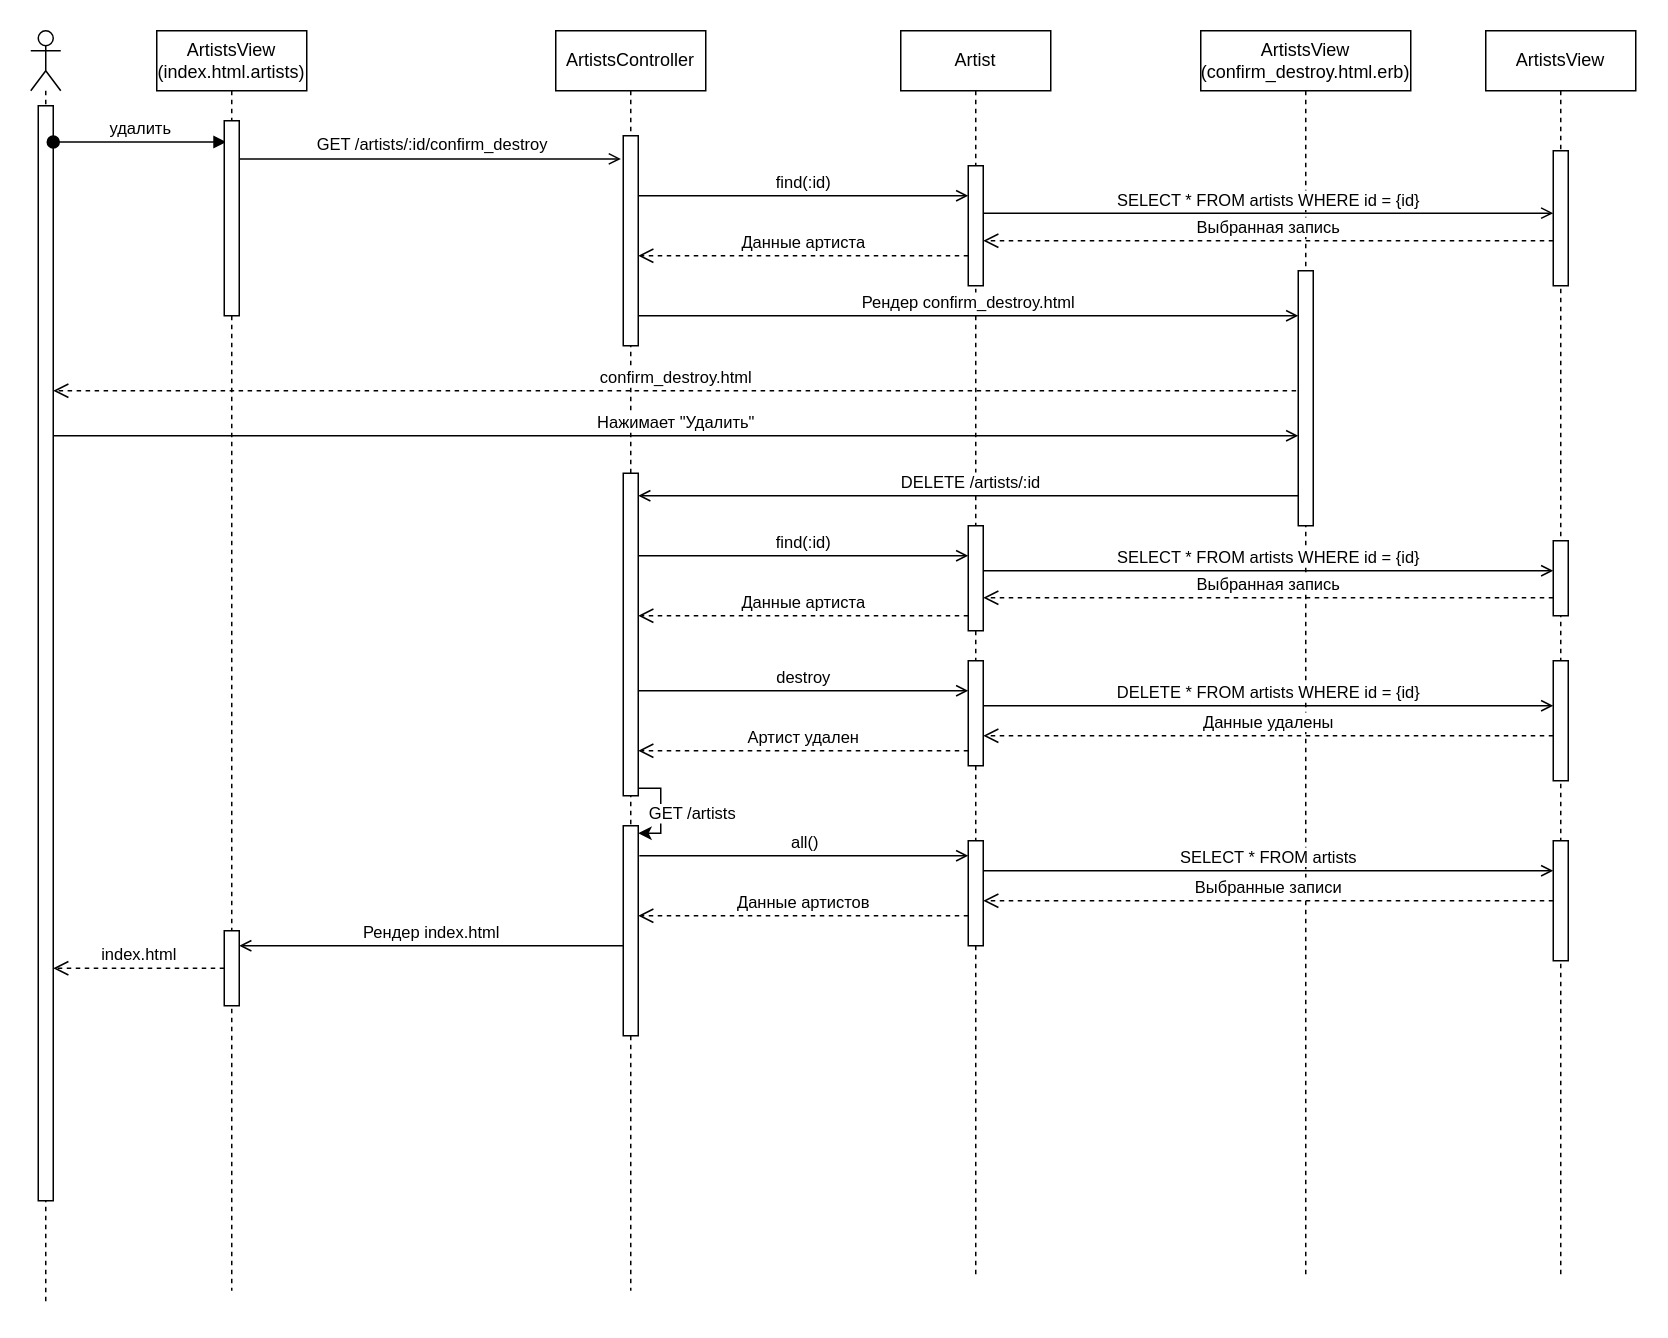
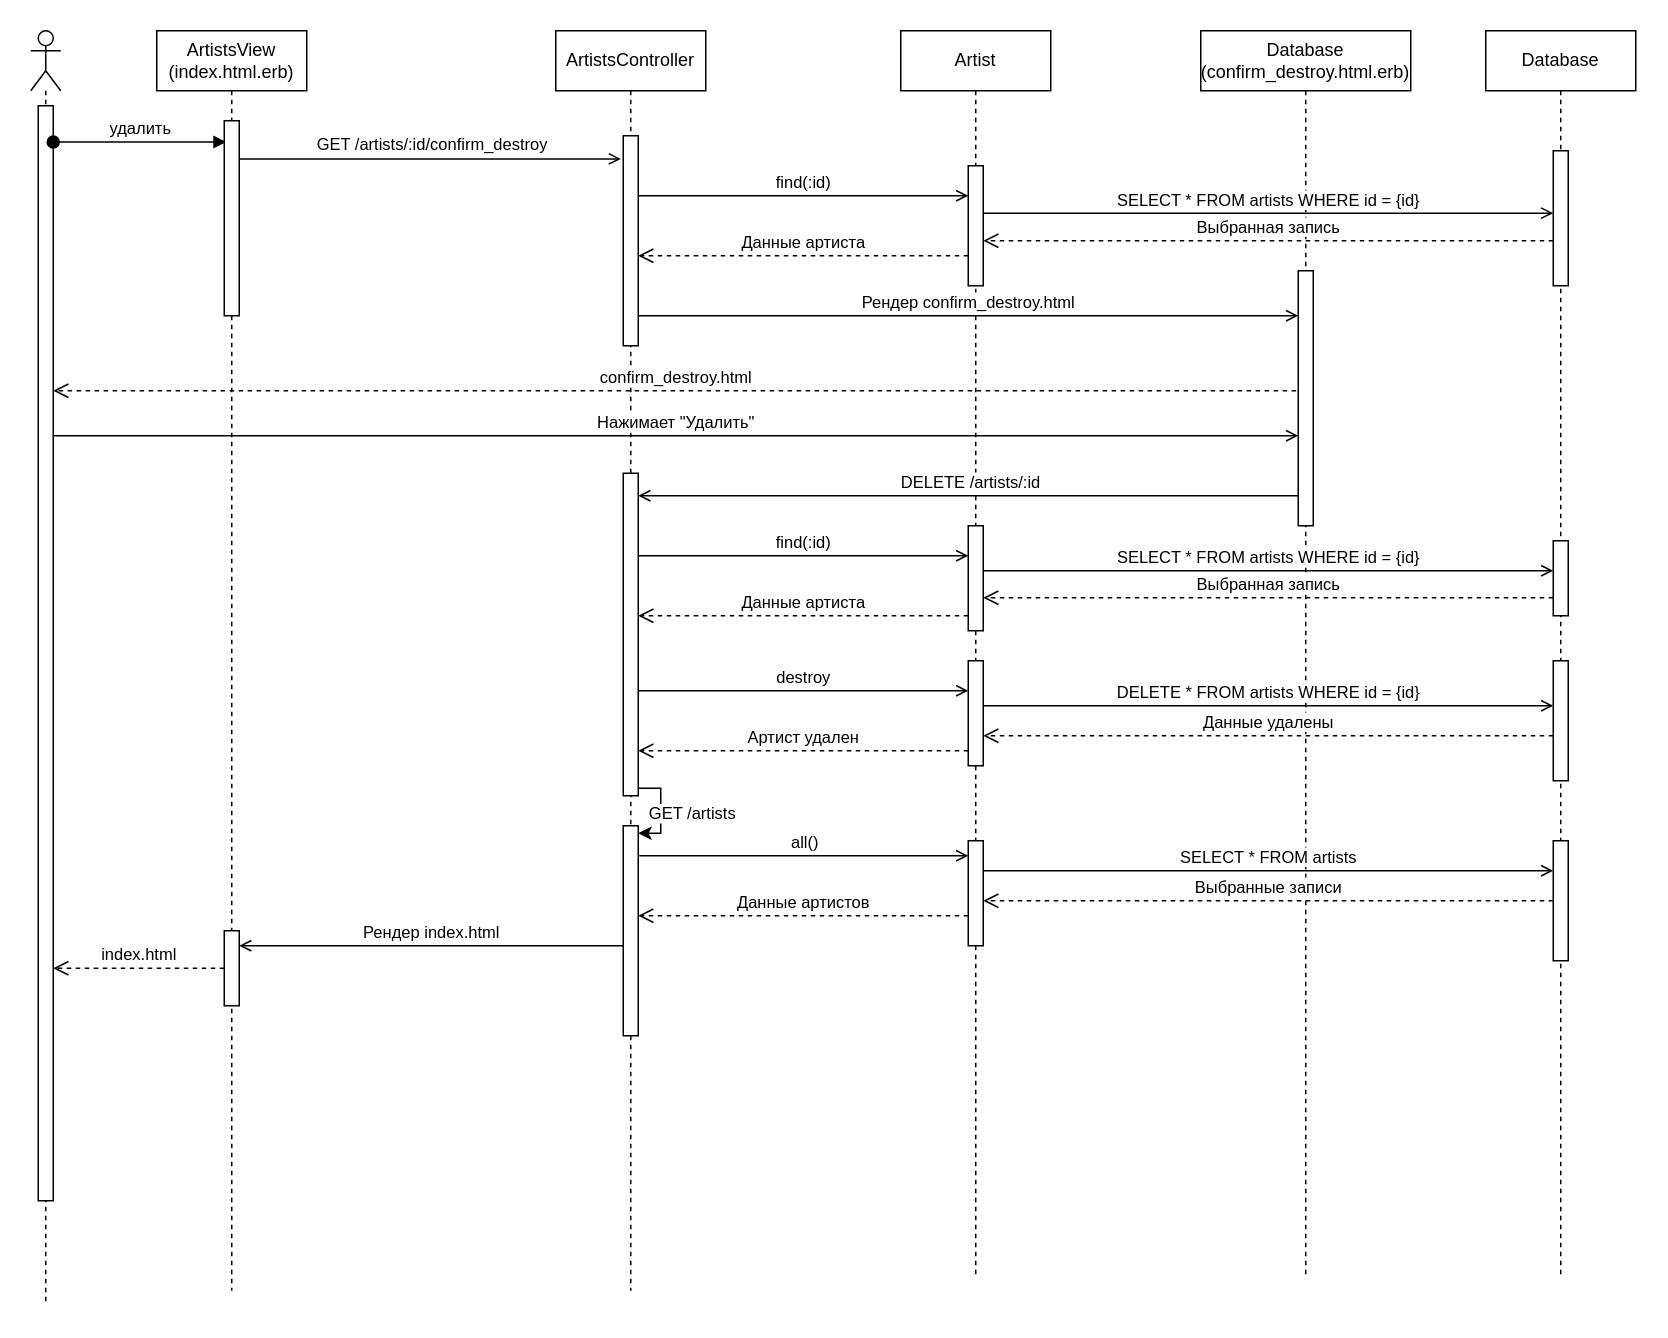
node "ArtistsView (index.html.artists)": label "ArtistsView (index.html.artists)" -> "ArtistsView (index.html.erb)"
node "ArtistsView (confirm_destroy.html.erb)": label "ArtistsView (confirm_destroy.html.erb)" -> "Database (confirm_destroy.html.erb)"
node "ArtistsView": label "ArtistsView" -> "Database"
